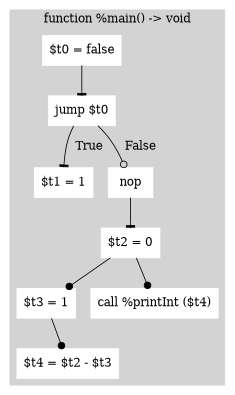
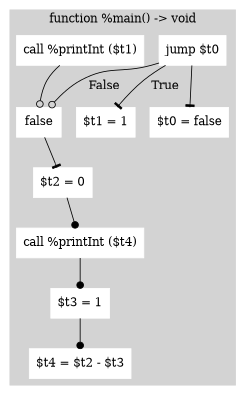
node "call %printInt ($t1)": added
edge "$t0 = false" -> "jump $t0": reversed
node "nop": label "nop" -> "false"
edge "$t2 = 0" -> "$t3 = 1": now "call %printInt ($t4)" -> "$t3 = 1"
